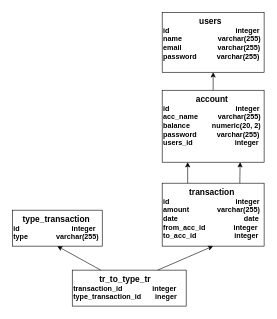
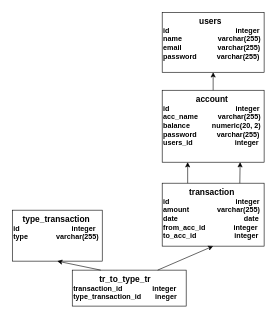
node "type_transaction id integer type varchar(255)": size 90x36 -> 90x51
